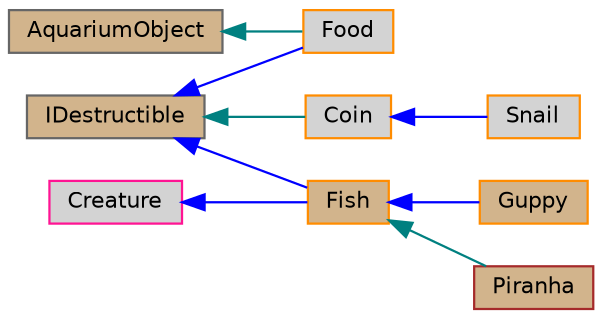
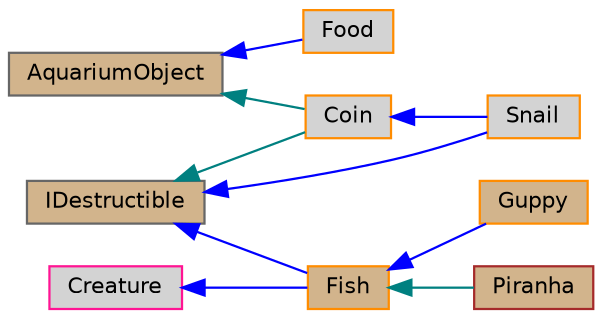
edge "Food" -> "AquariumObject": color teal -> blue
edge "Food" -> "IDestructible": now "Snail" -> "IDestructible"
edge "Coin" -> "AquariumObject": added
